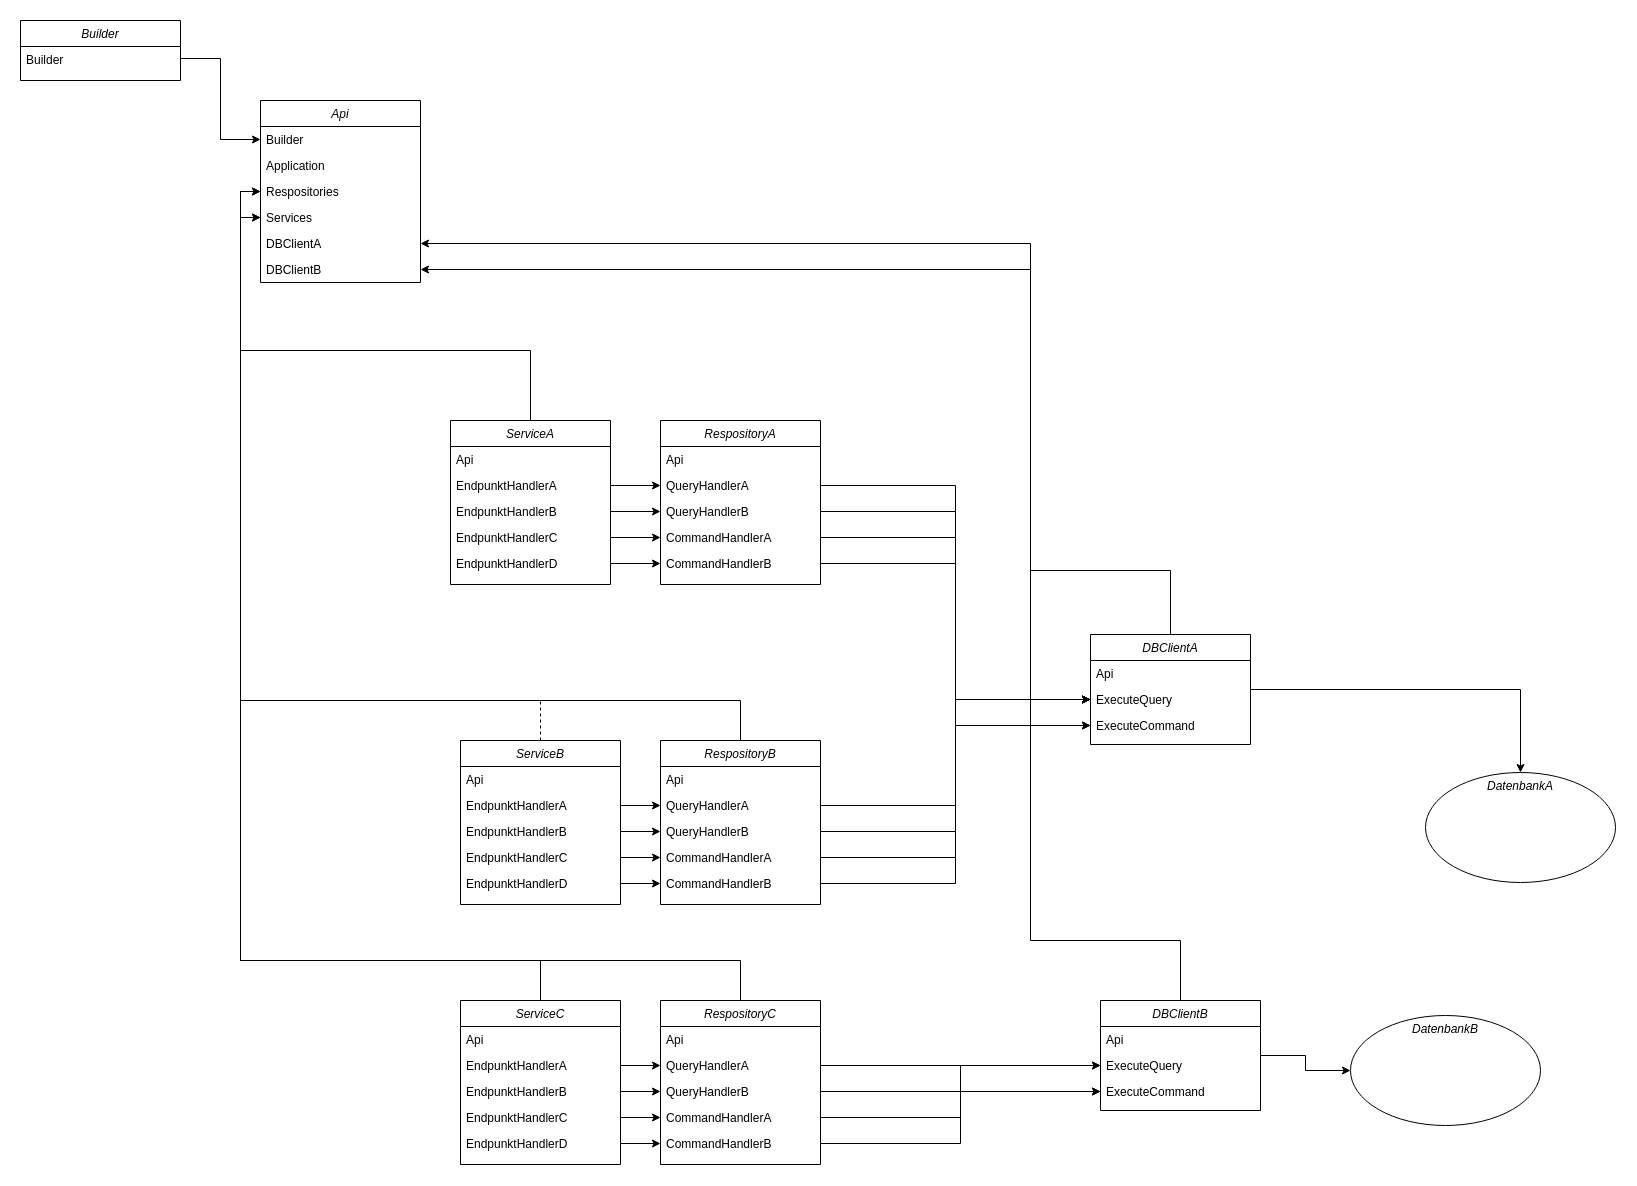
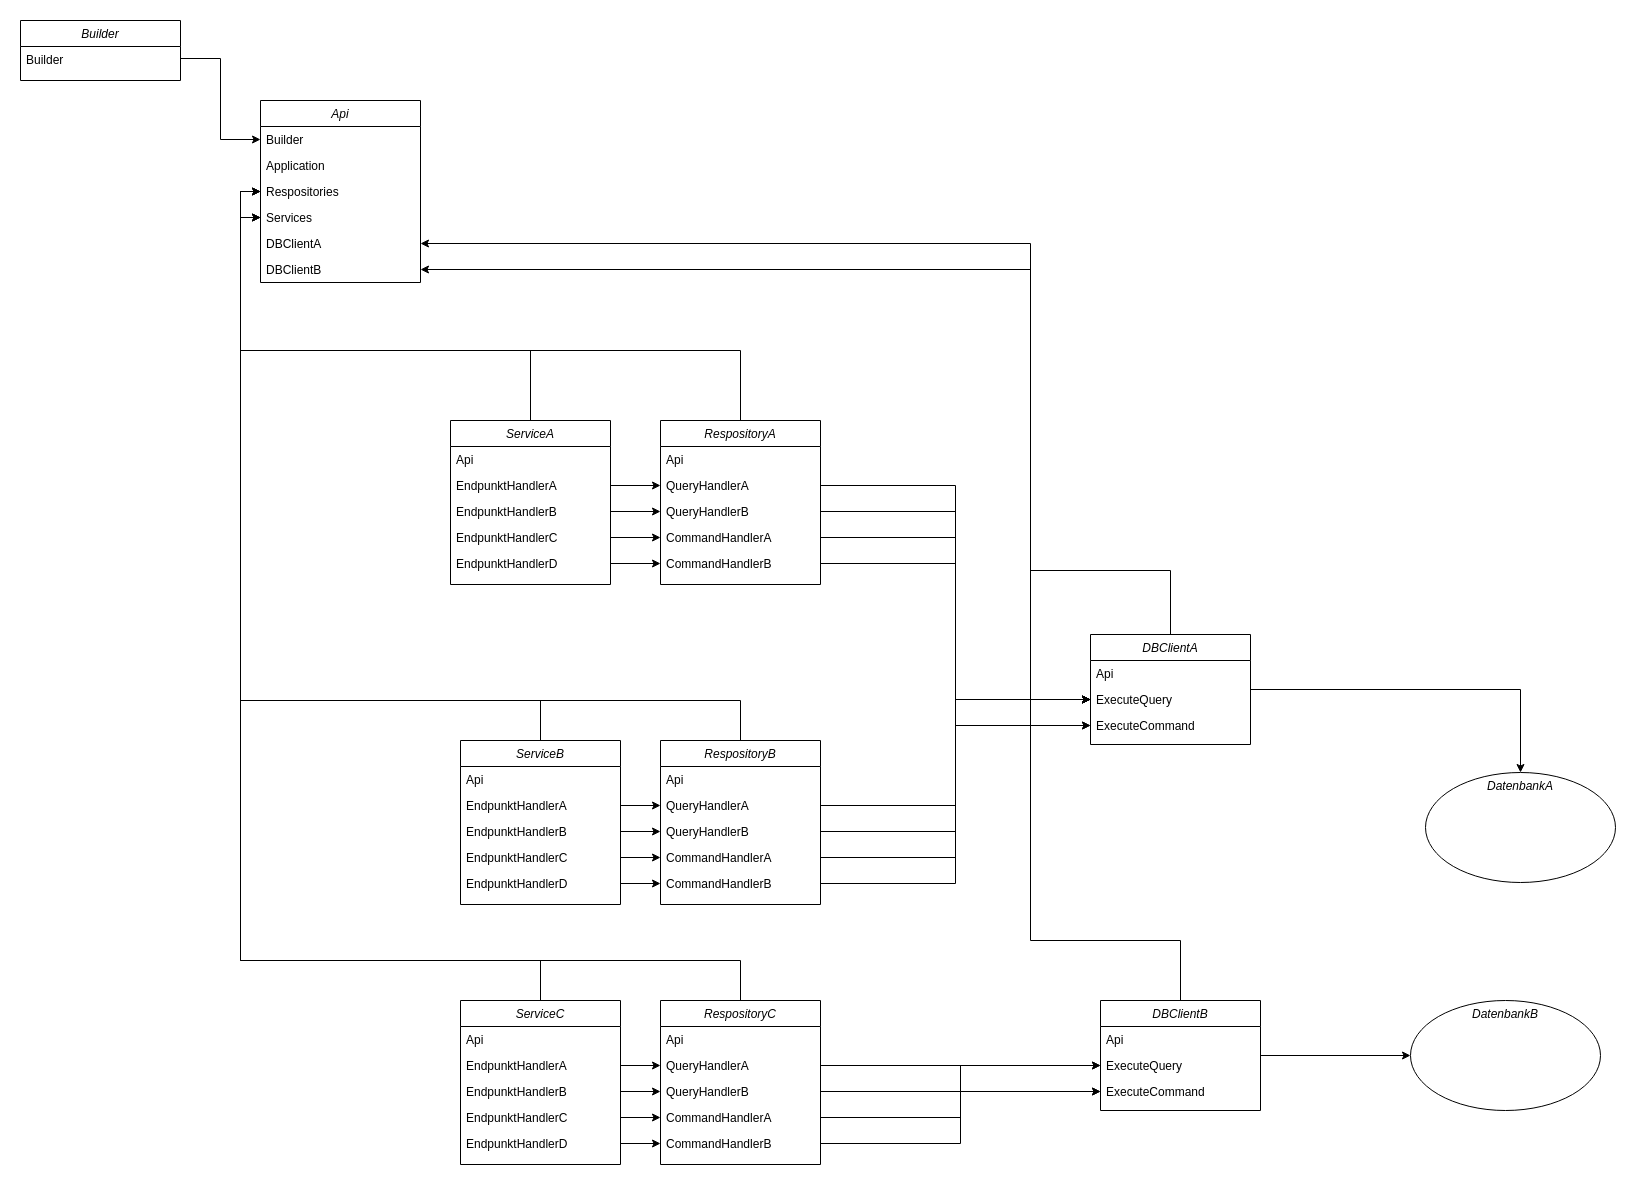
edge "RespositoryA" -> "Respositories": added
edge "Services" -- "ServiceA": arrowhead none -> classic
edge "ServiceB" -> "Services": style dashed -> solid
node "DatenbankB": moved (1446, 1071) -> (1506, 1056)
